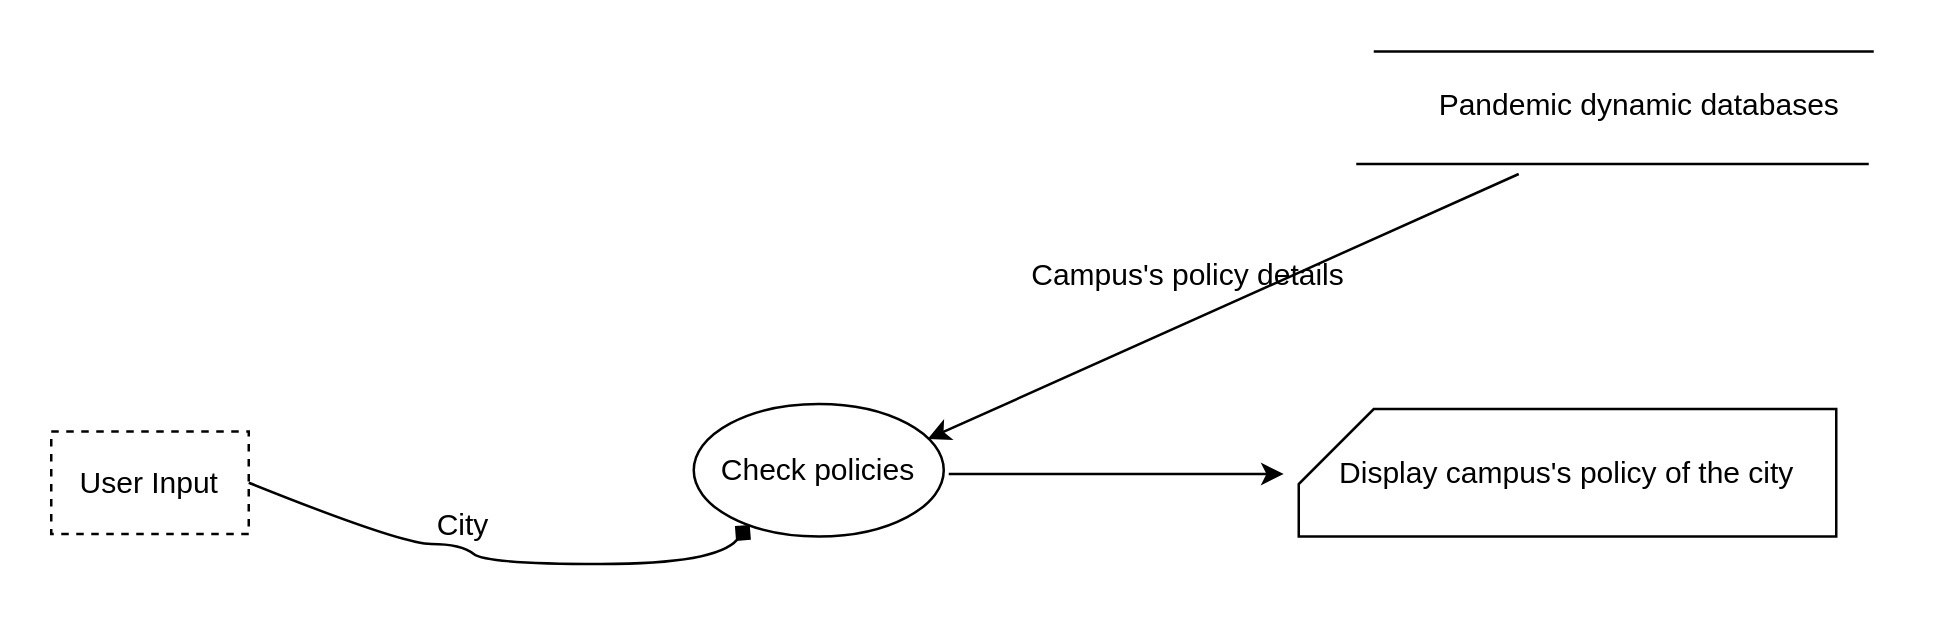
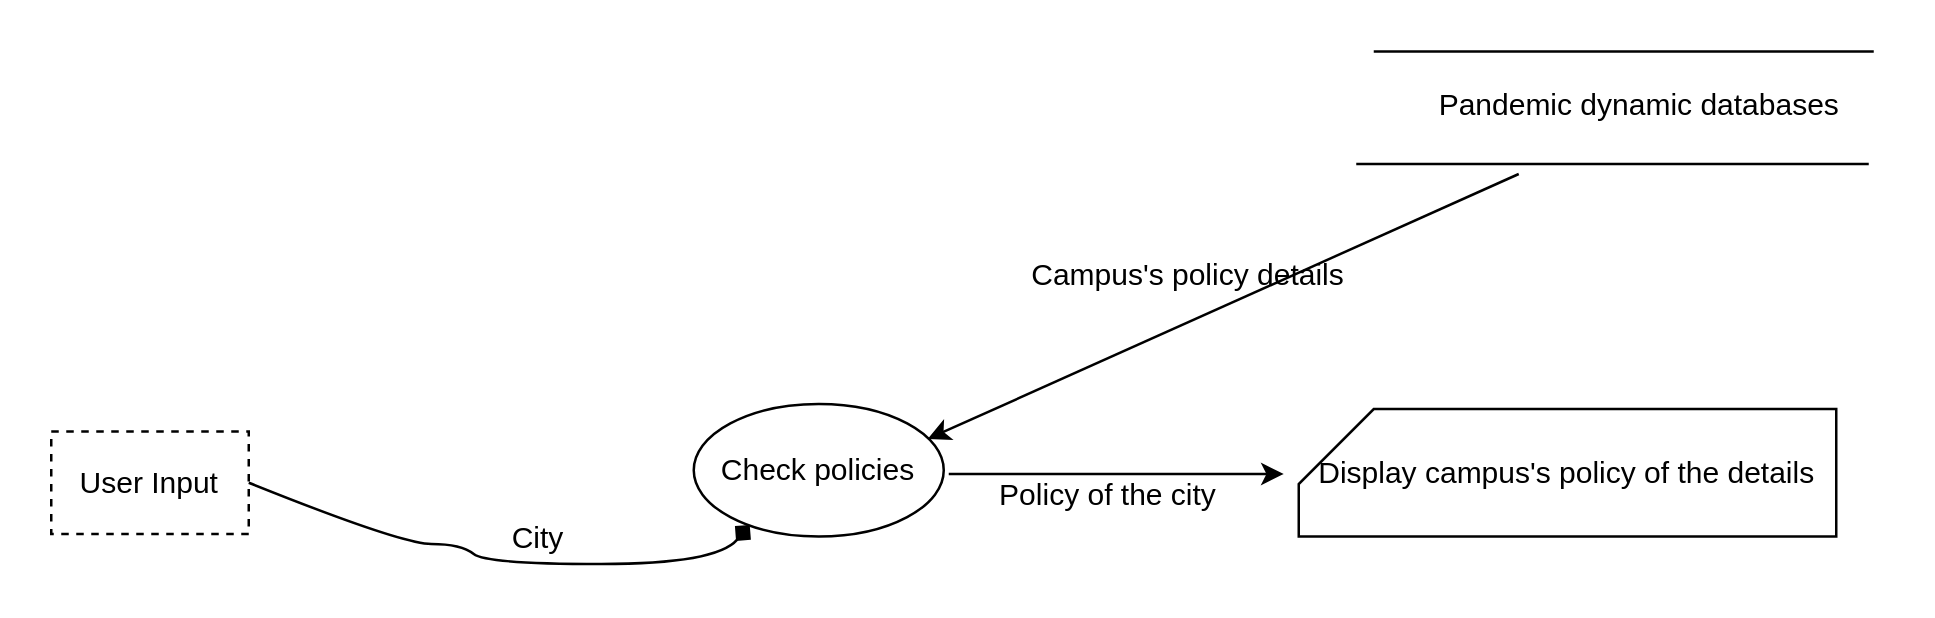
node "Display campus's policy of the city": label "Display campus's policy of the city" -> "Display campus's policy of the details"
node "Policy of the city": added
node "City": moved (464, 526) -> (539, 539)
